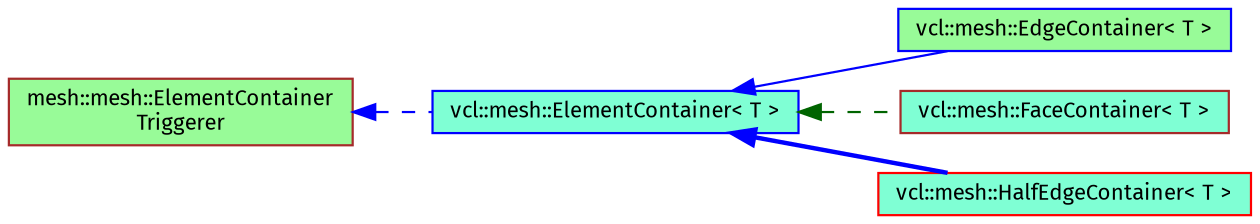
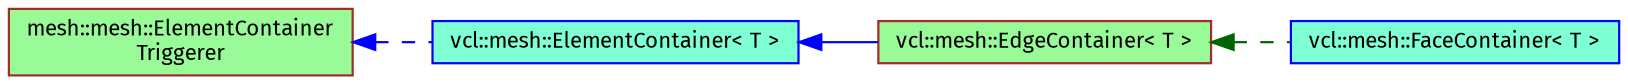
node "vcl::mesh::EdgeContainer< T >": color blue -> brown
edge "vcl::mesh::FaceContainer< T >" -> "vcl::mesh::ElementContainer< T >": now "vcl::mesh::FaceContainer< T >" -> "vcl::mesh::EdgeContainer< T >"
node "vcl::mesh::FaceContainer< T >": color brown -> blue
node "vcl::mesh::HalfEdgeContainer< T >": removed
